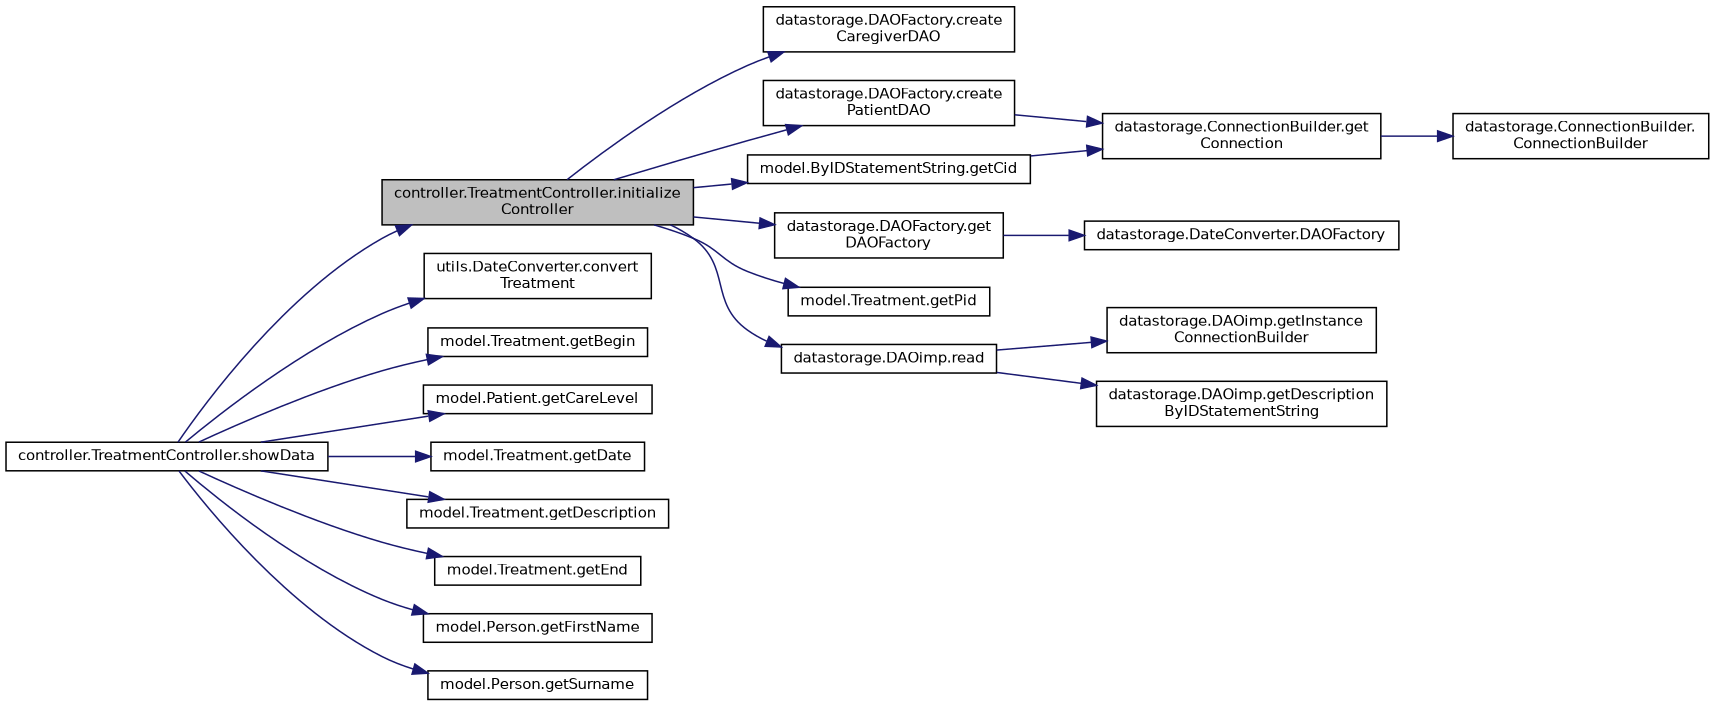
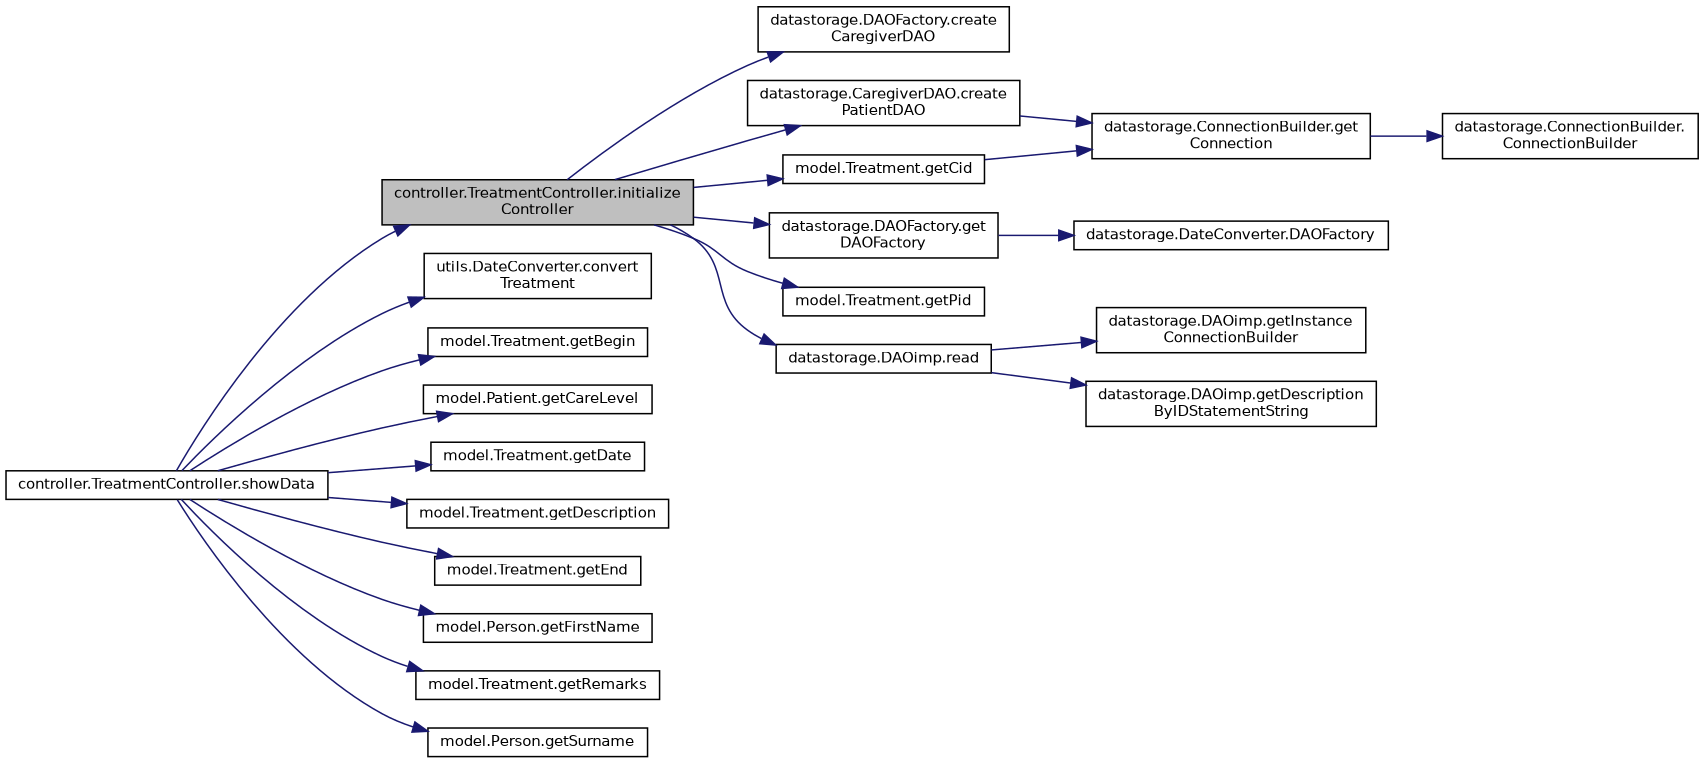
node "datastorage.DAOFactory.create PatientDAO": label "datastorage.DAOFactory.create PatientDAO" -> "datastorage.CaregiverDAO.create PatientDAO"
node "model.ByIDStatementString.getCid": label "model.ByIDStatementString.getCid" -> "model.Treatment.getCid"
node "model.Treatment.getRemarks": added
